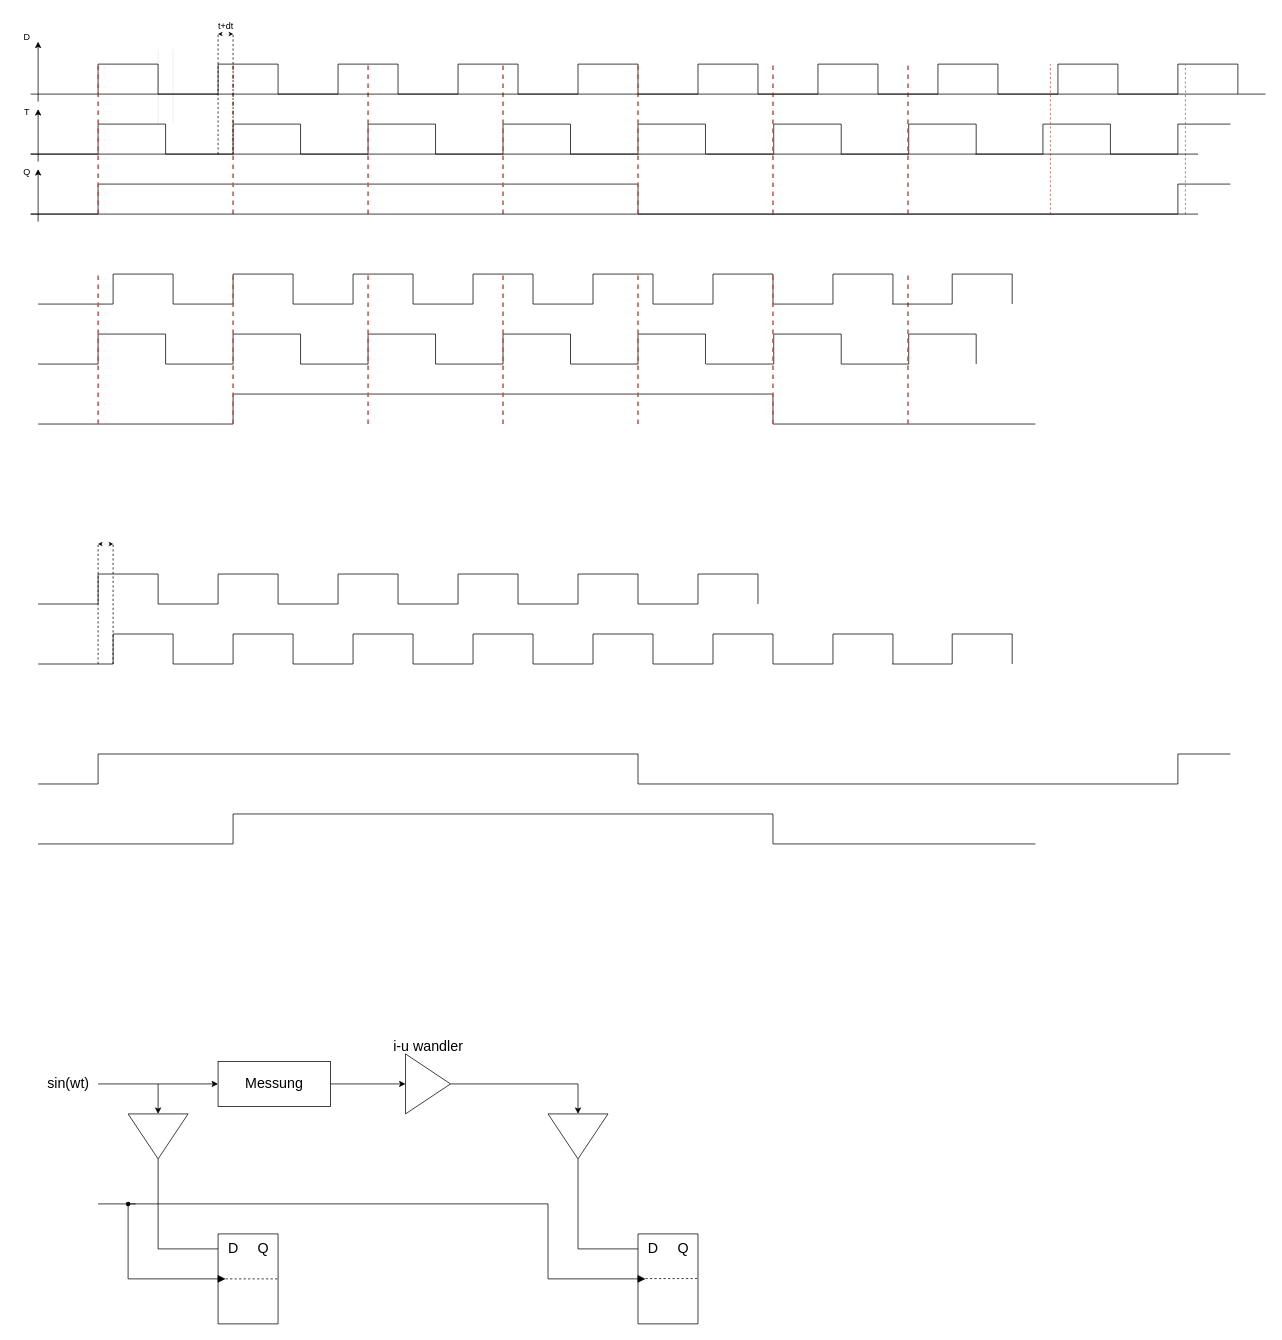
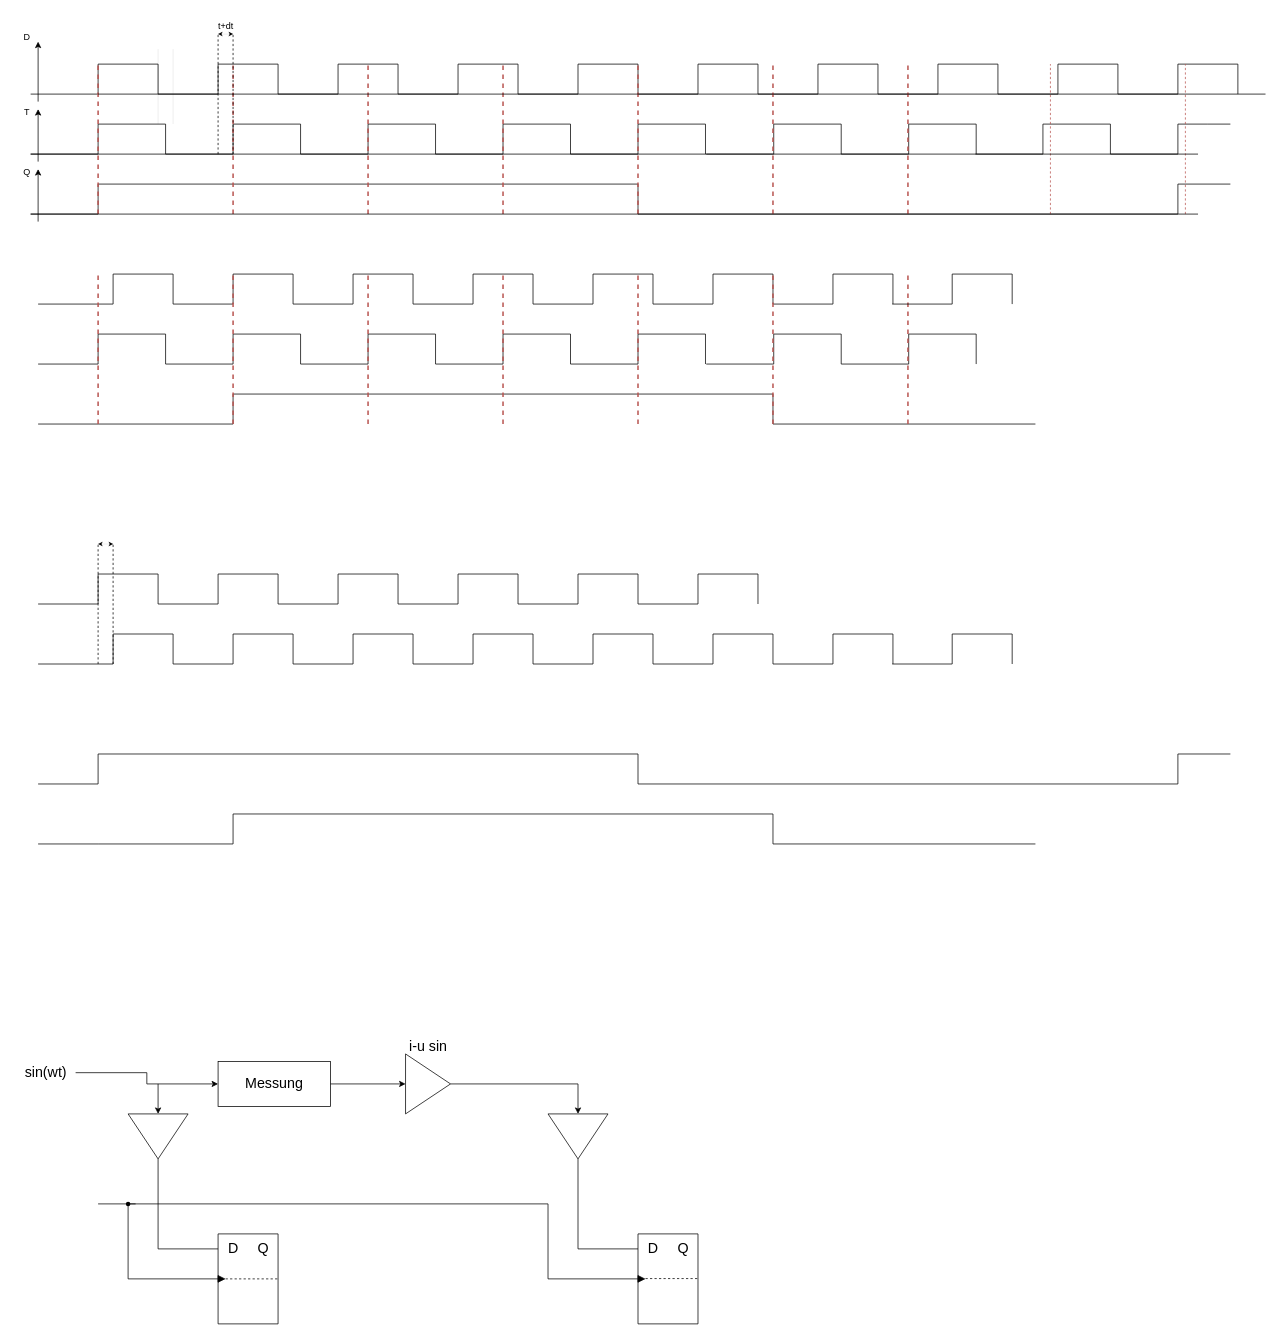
node "i-u wandler": label "i-u wandler" -> "i-u sin"
node "sin(wt)": moved (68, 1084) -> (45, 1073)
